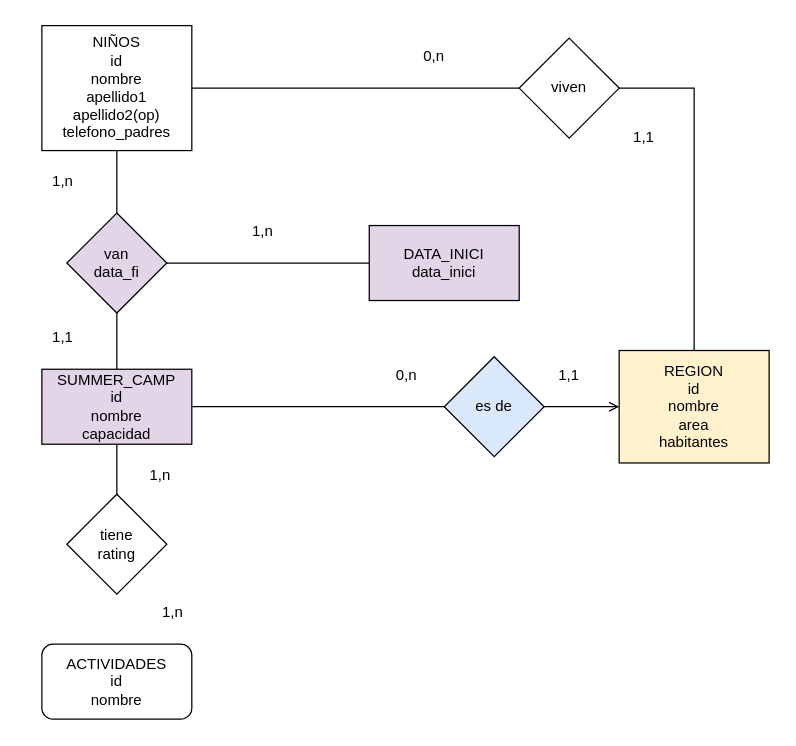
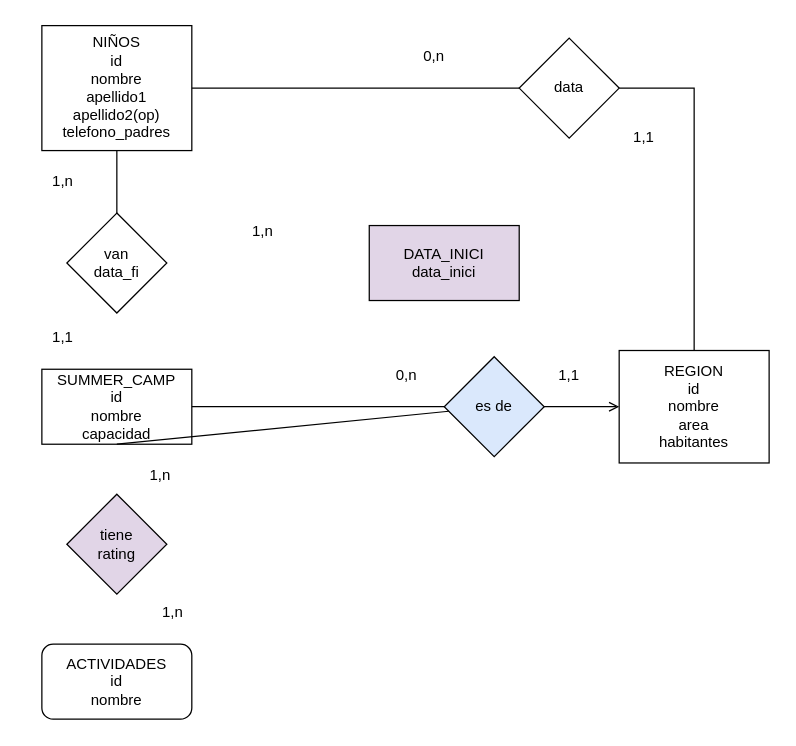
node "viven": label "viven" -> "data"
node "van data_fi": fillcolor #e1d5e7 -> #ffffff
edge "van data_fi" -- "DATA_INICI data_inici": removed
edge "van data_fi" -- "SUMMER_CAMP id nombre capacidad": removed
node "SUMMER_CAMP id nombre capacidad": fillcolor #e1d5e7 -> #ffffff
node "REGION id nombre area habitantes": fillcolor #fff2cc -> #ffffff
edge "SUMMER_CAMP id nombre capacidad" -- "tiene rating": now "SUMMER_CAMP id nombre capacidad" -- "es de"
node "tiene rating": fillcolor #ffffff -> #e1d5e7
